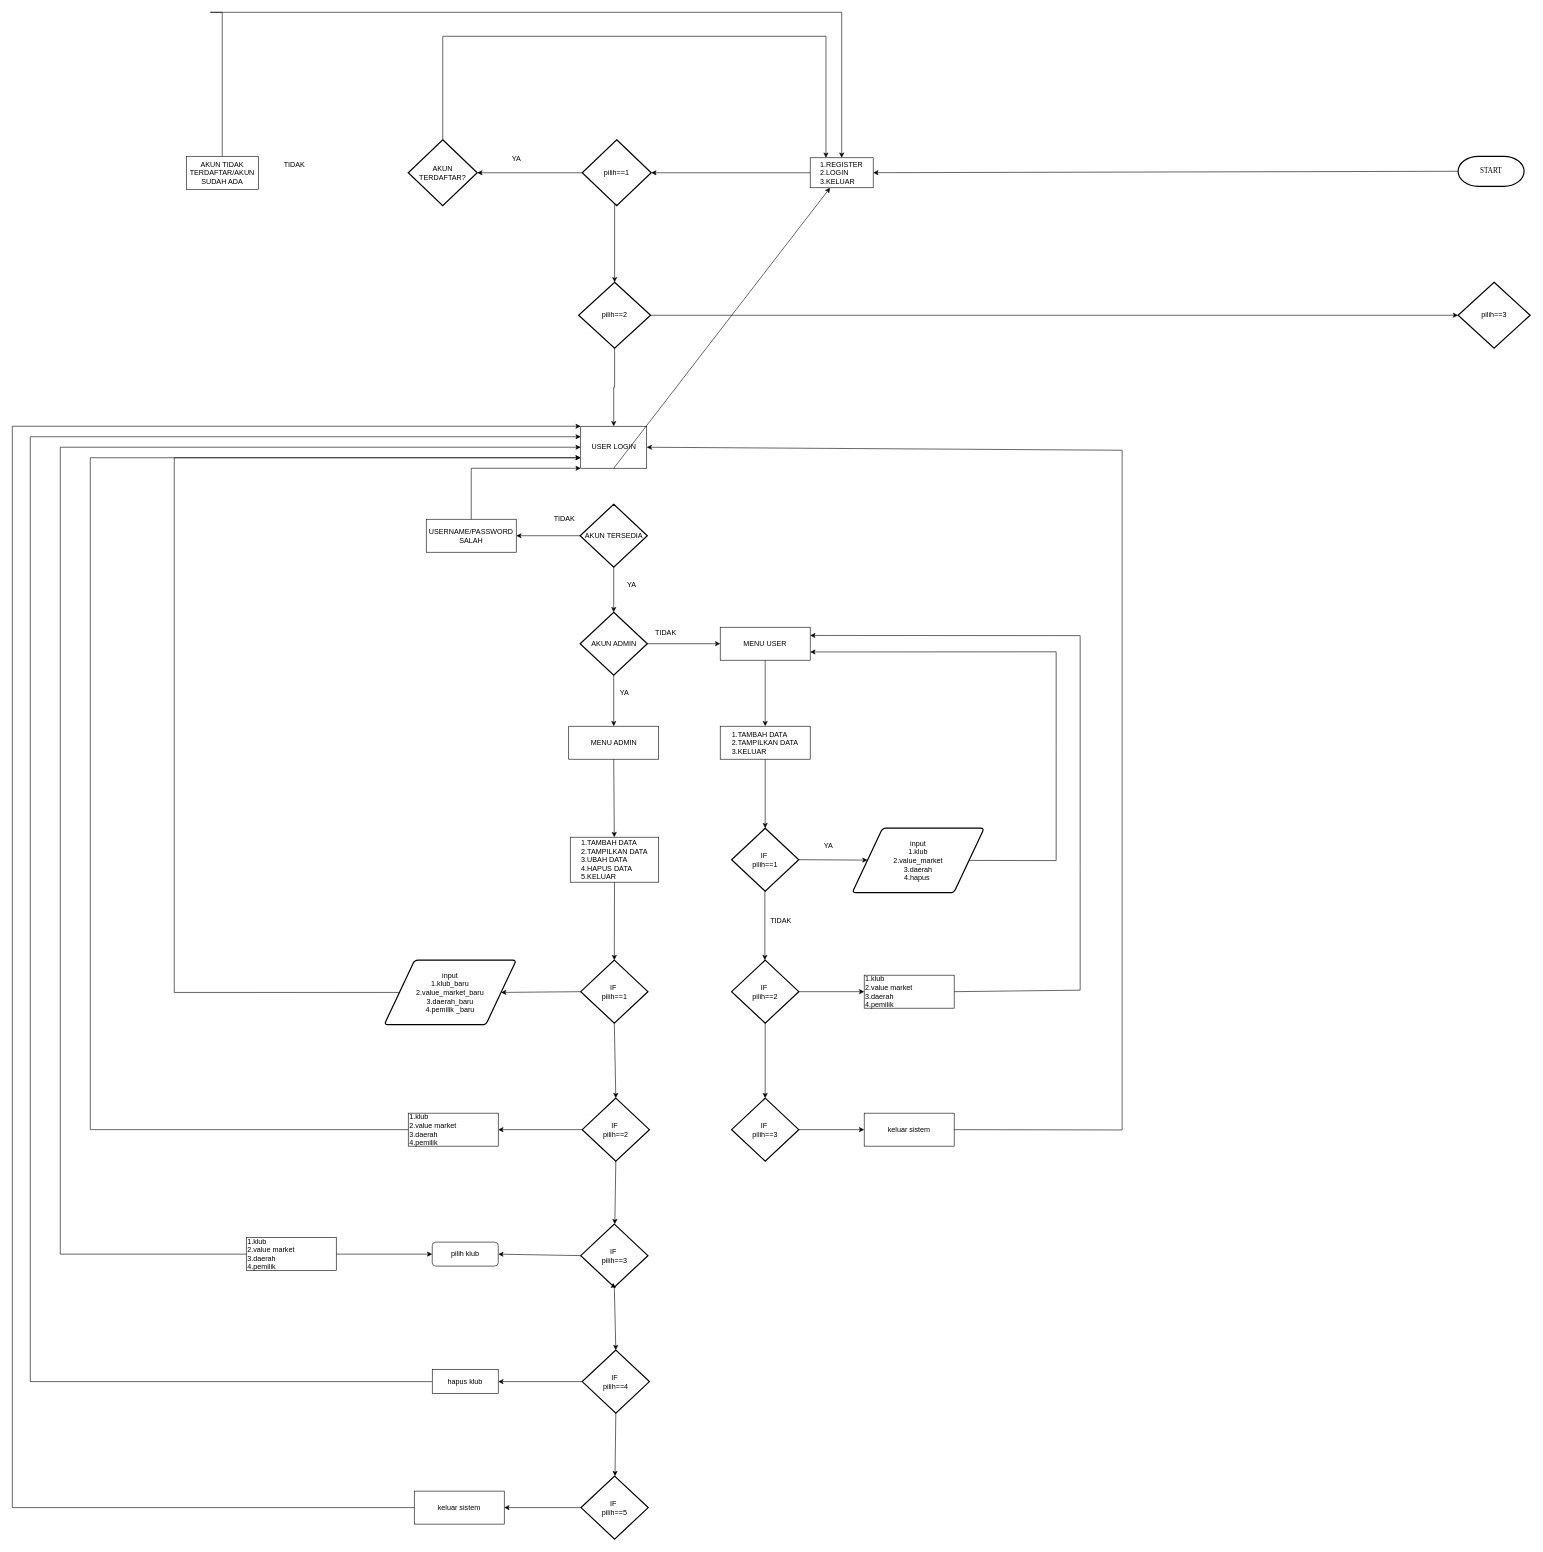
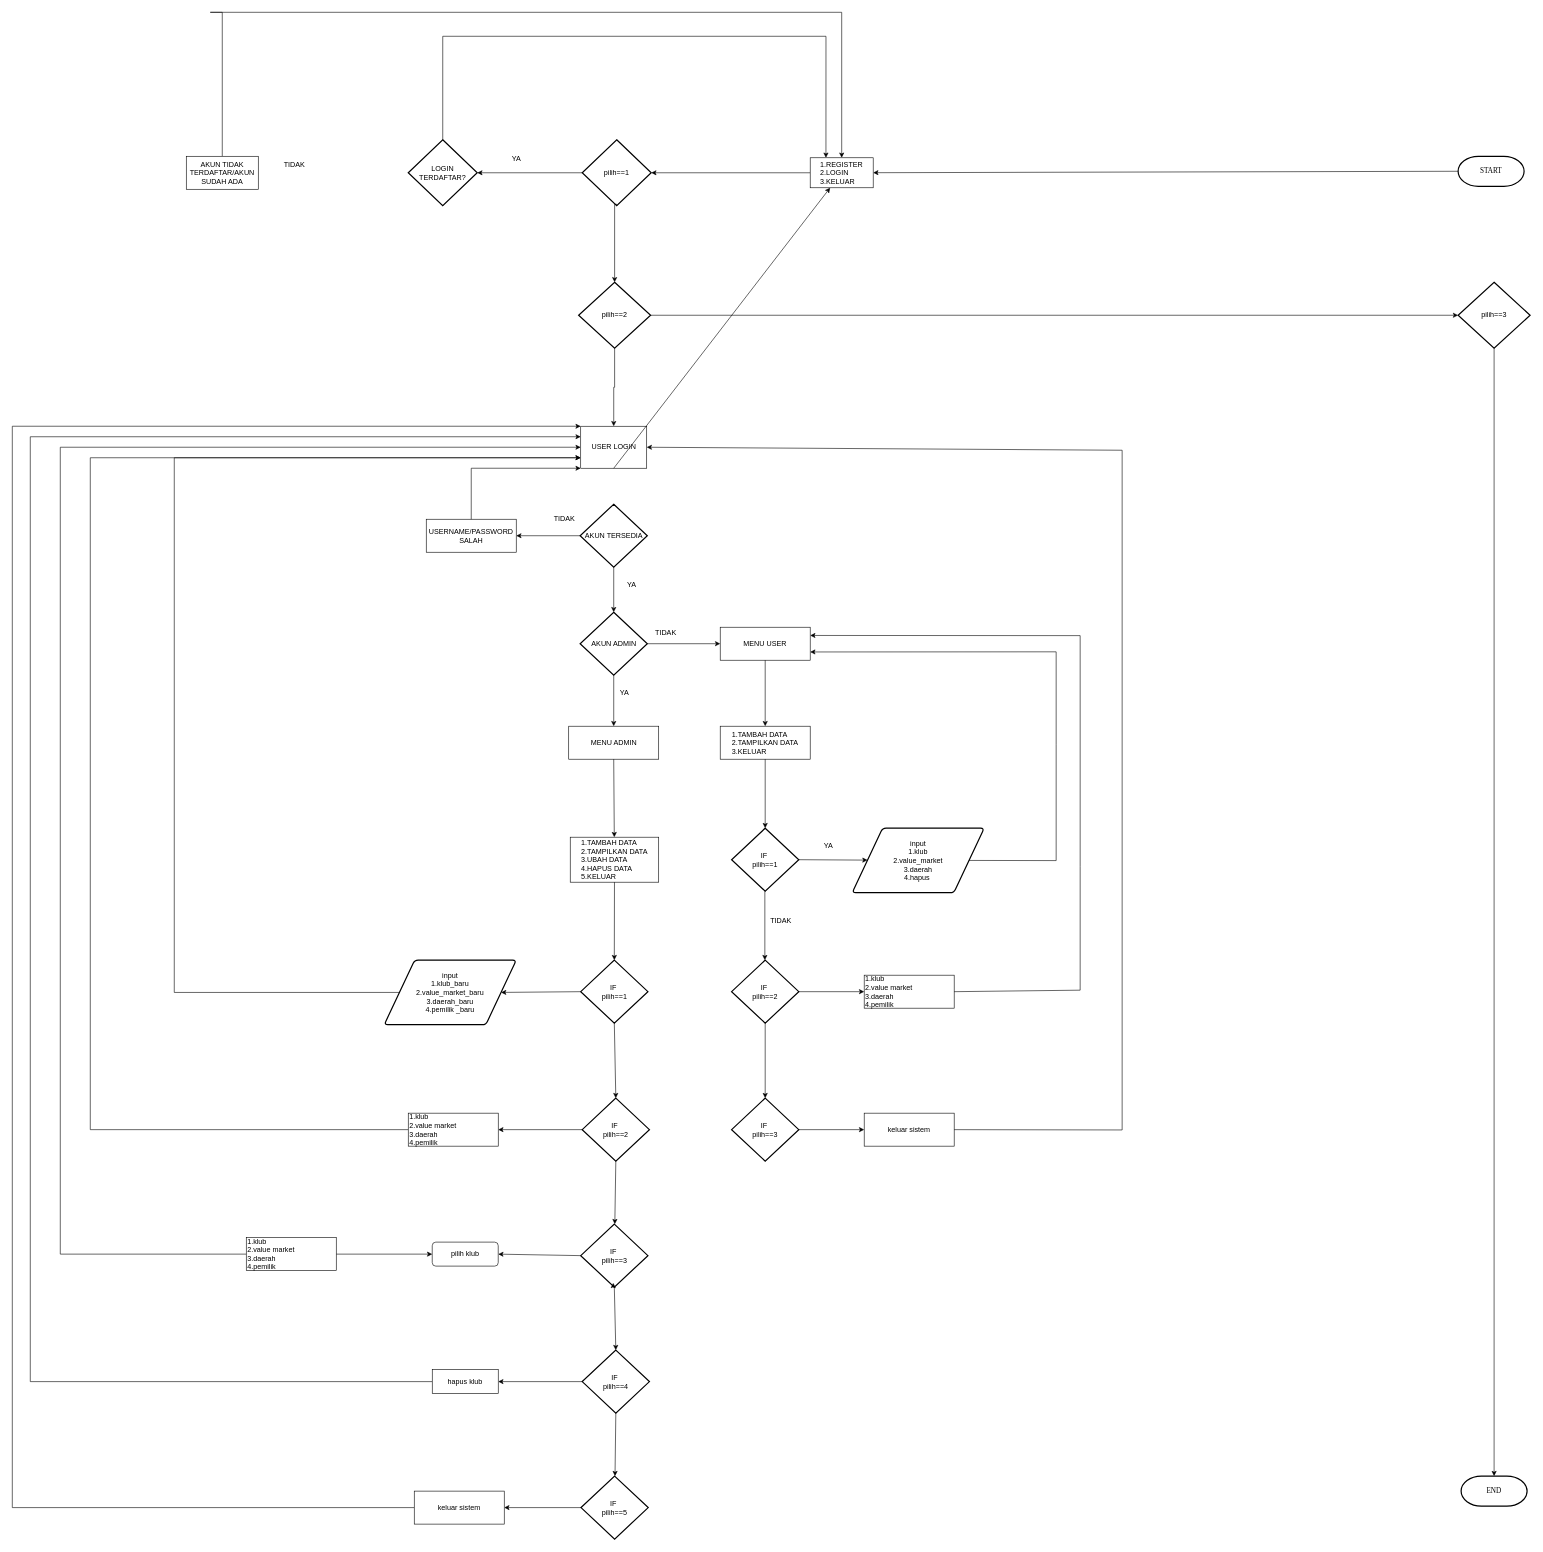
node "AKUN TERDAFTAR?": label "AKUN TERDAFTAR?" -> "LOGIN TERDAFTAR?"
edge "pilih==3" -> "END": added
node "END": added
